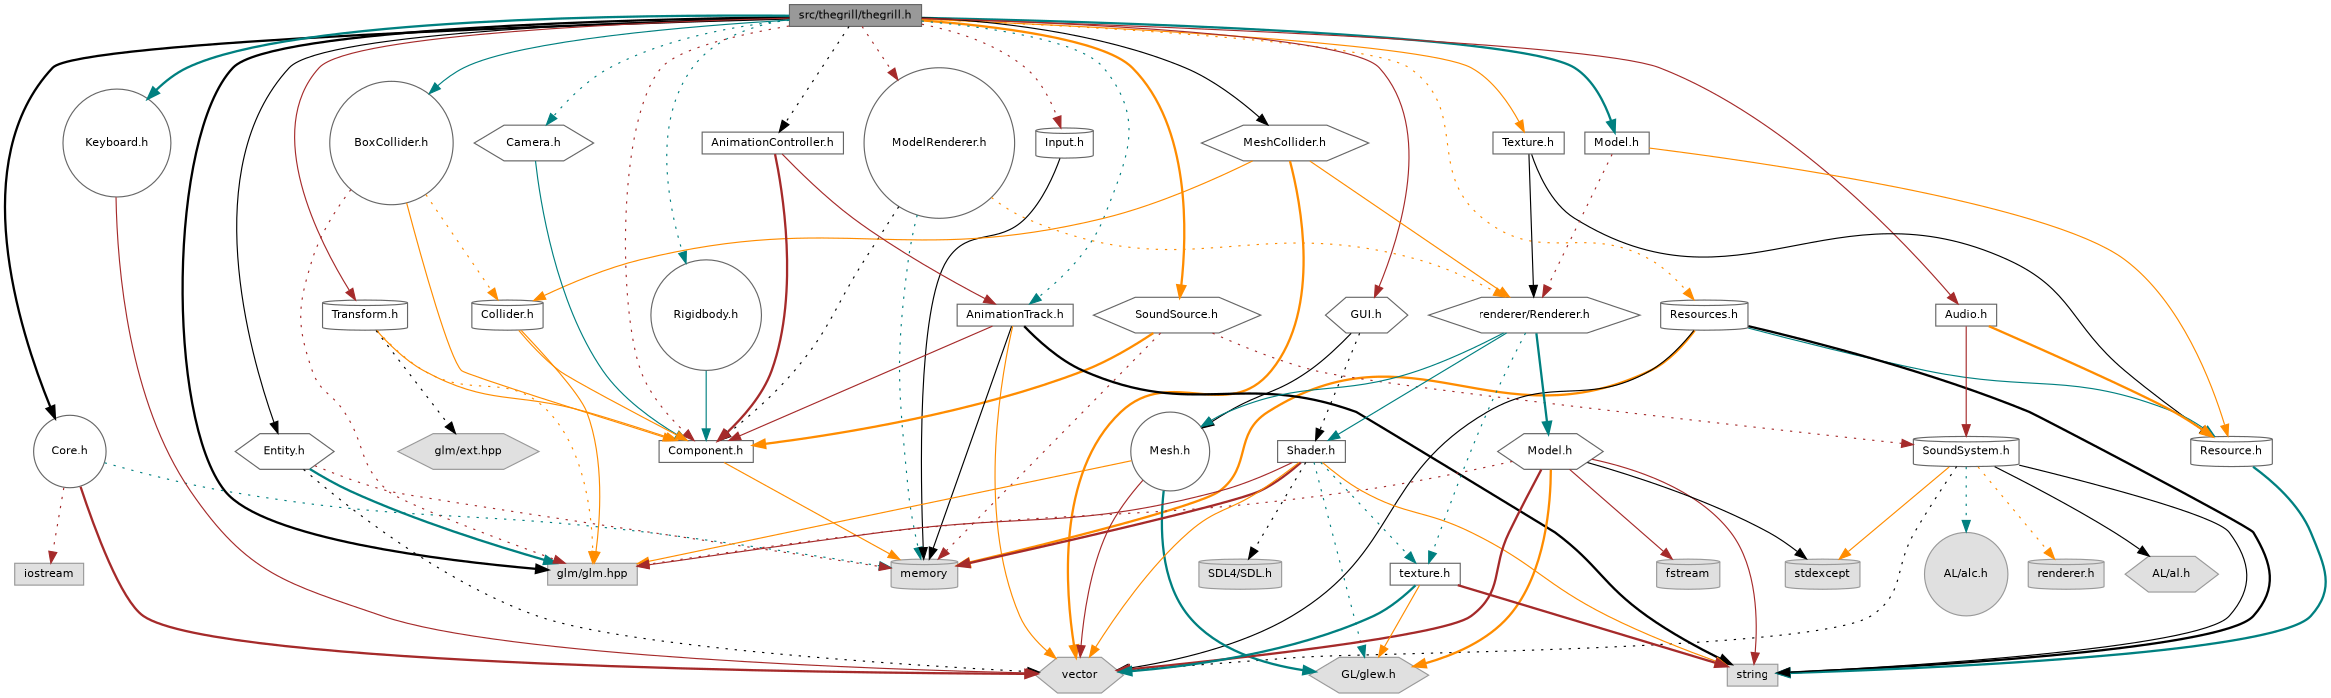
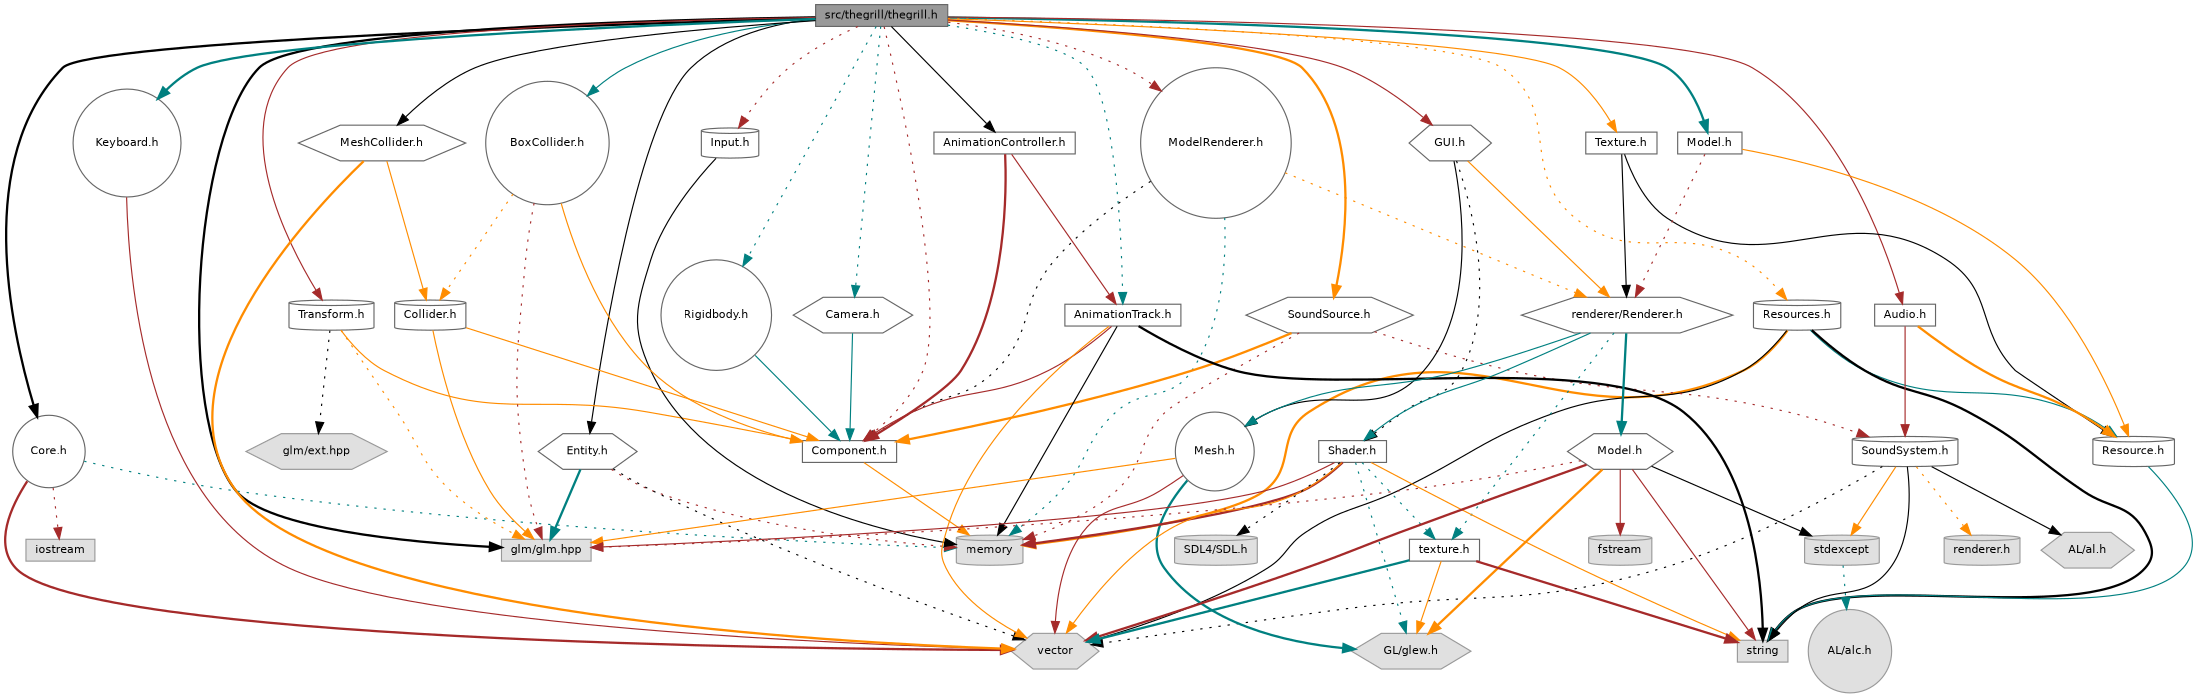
edge "src/thegrill/thegrill.h" -> "AnimationController.h": style dotted -> solid
edge "MeshCollider.h" -> "renderer/Renderer.h": now "GUI.h" -> "renderer/Renderer.h"
edge "SoundSystem.h" -> "AL/alc.h": now "stdexcept" -> "AL/alc.h"
edge "Resource.h" -> "string": style bold -> solid
